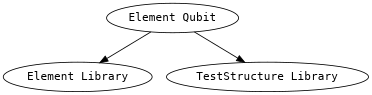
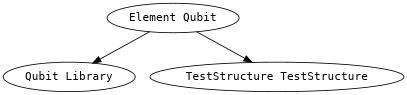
node "Element Library": label "Element Library" -> "Qubit Library"
node "TestStructure Library": label "TestStructure Library" -> "TestStructure TestStructure"
